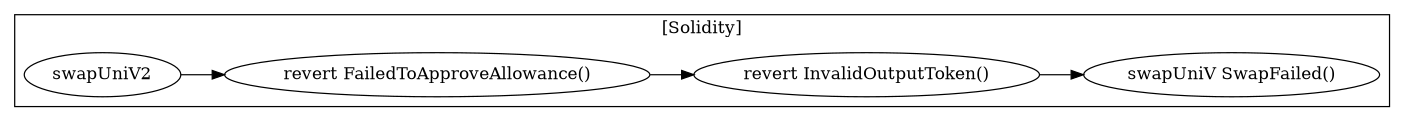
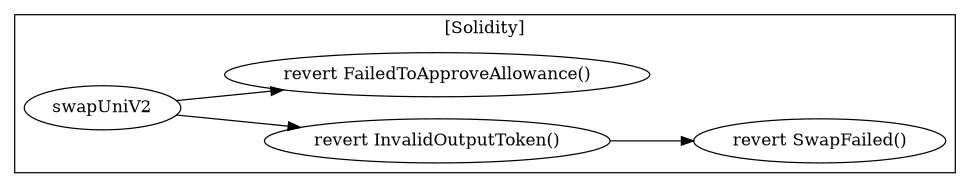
edge "revert FailedToApproveAllowance()" -> "revert InvalidOutputToken()": now "swapUniV2" -> "revert InvalidOutputToken()"
node "swapUniV SwapFailed()": label "swapUniV SwapFailed()" -> "revert SwapFailed()"
